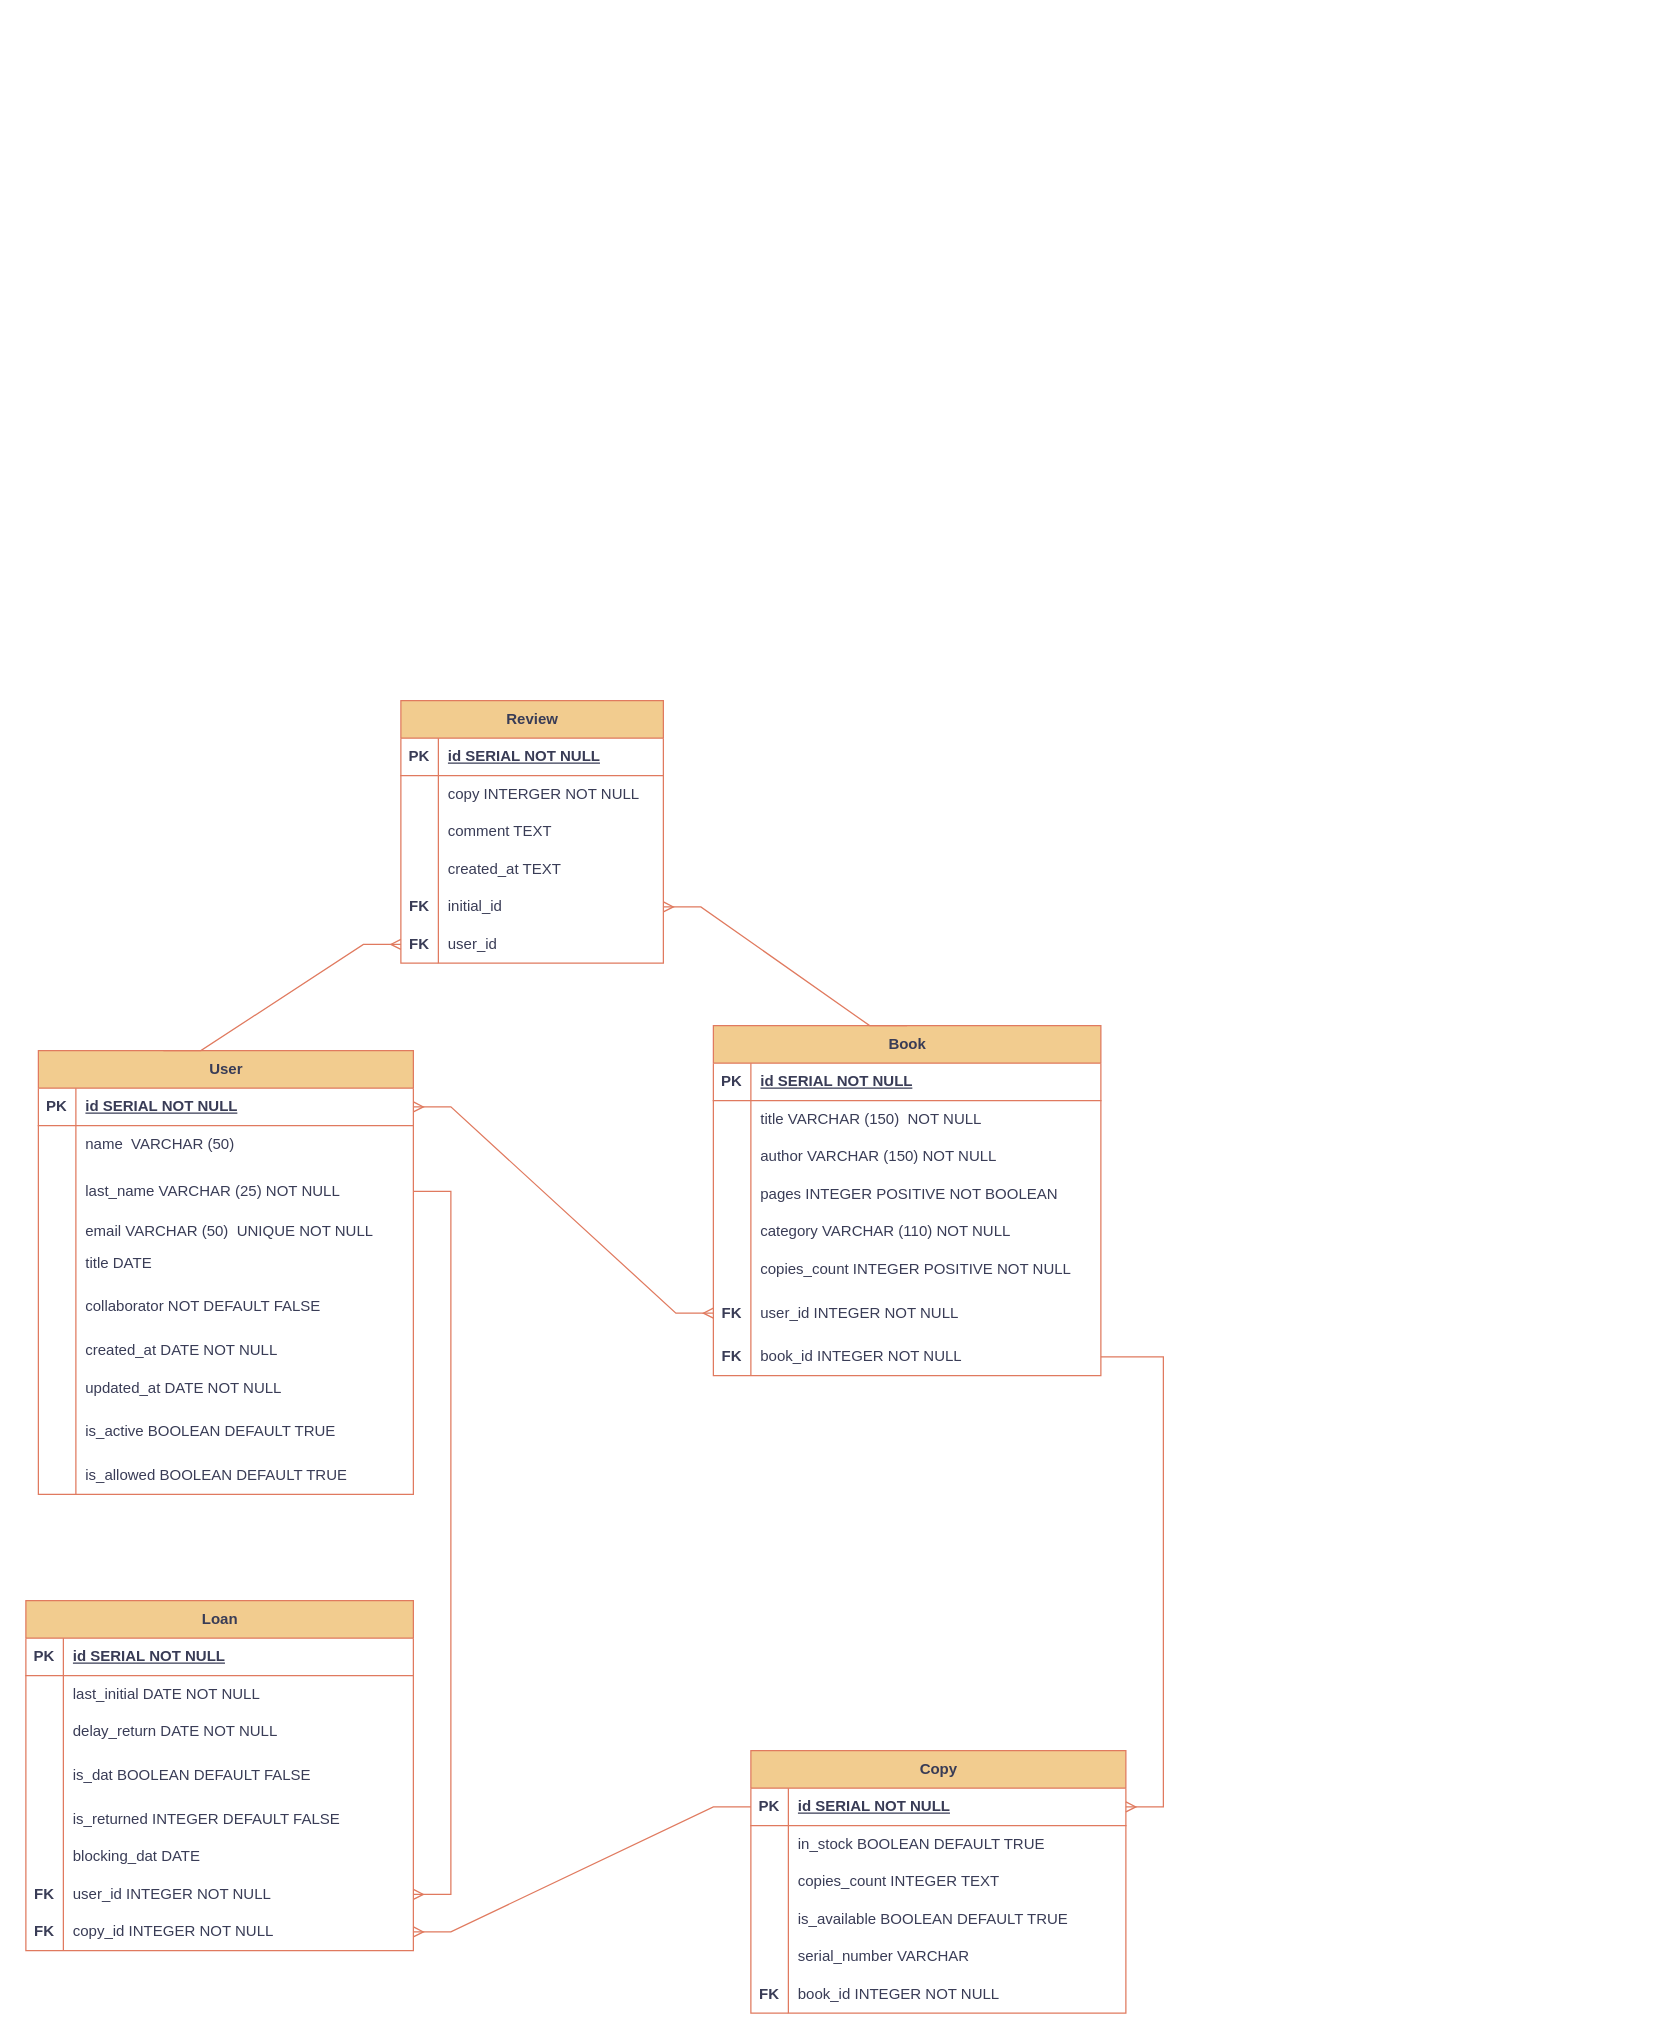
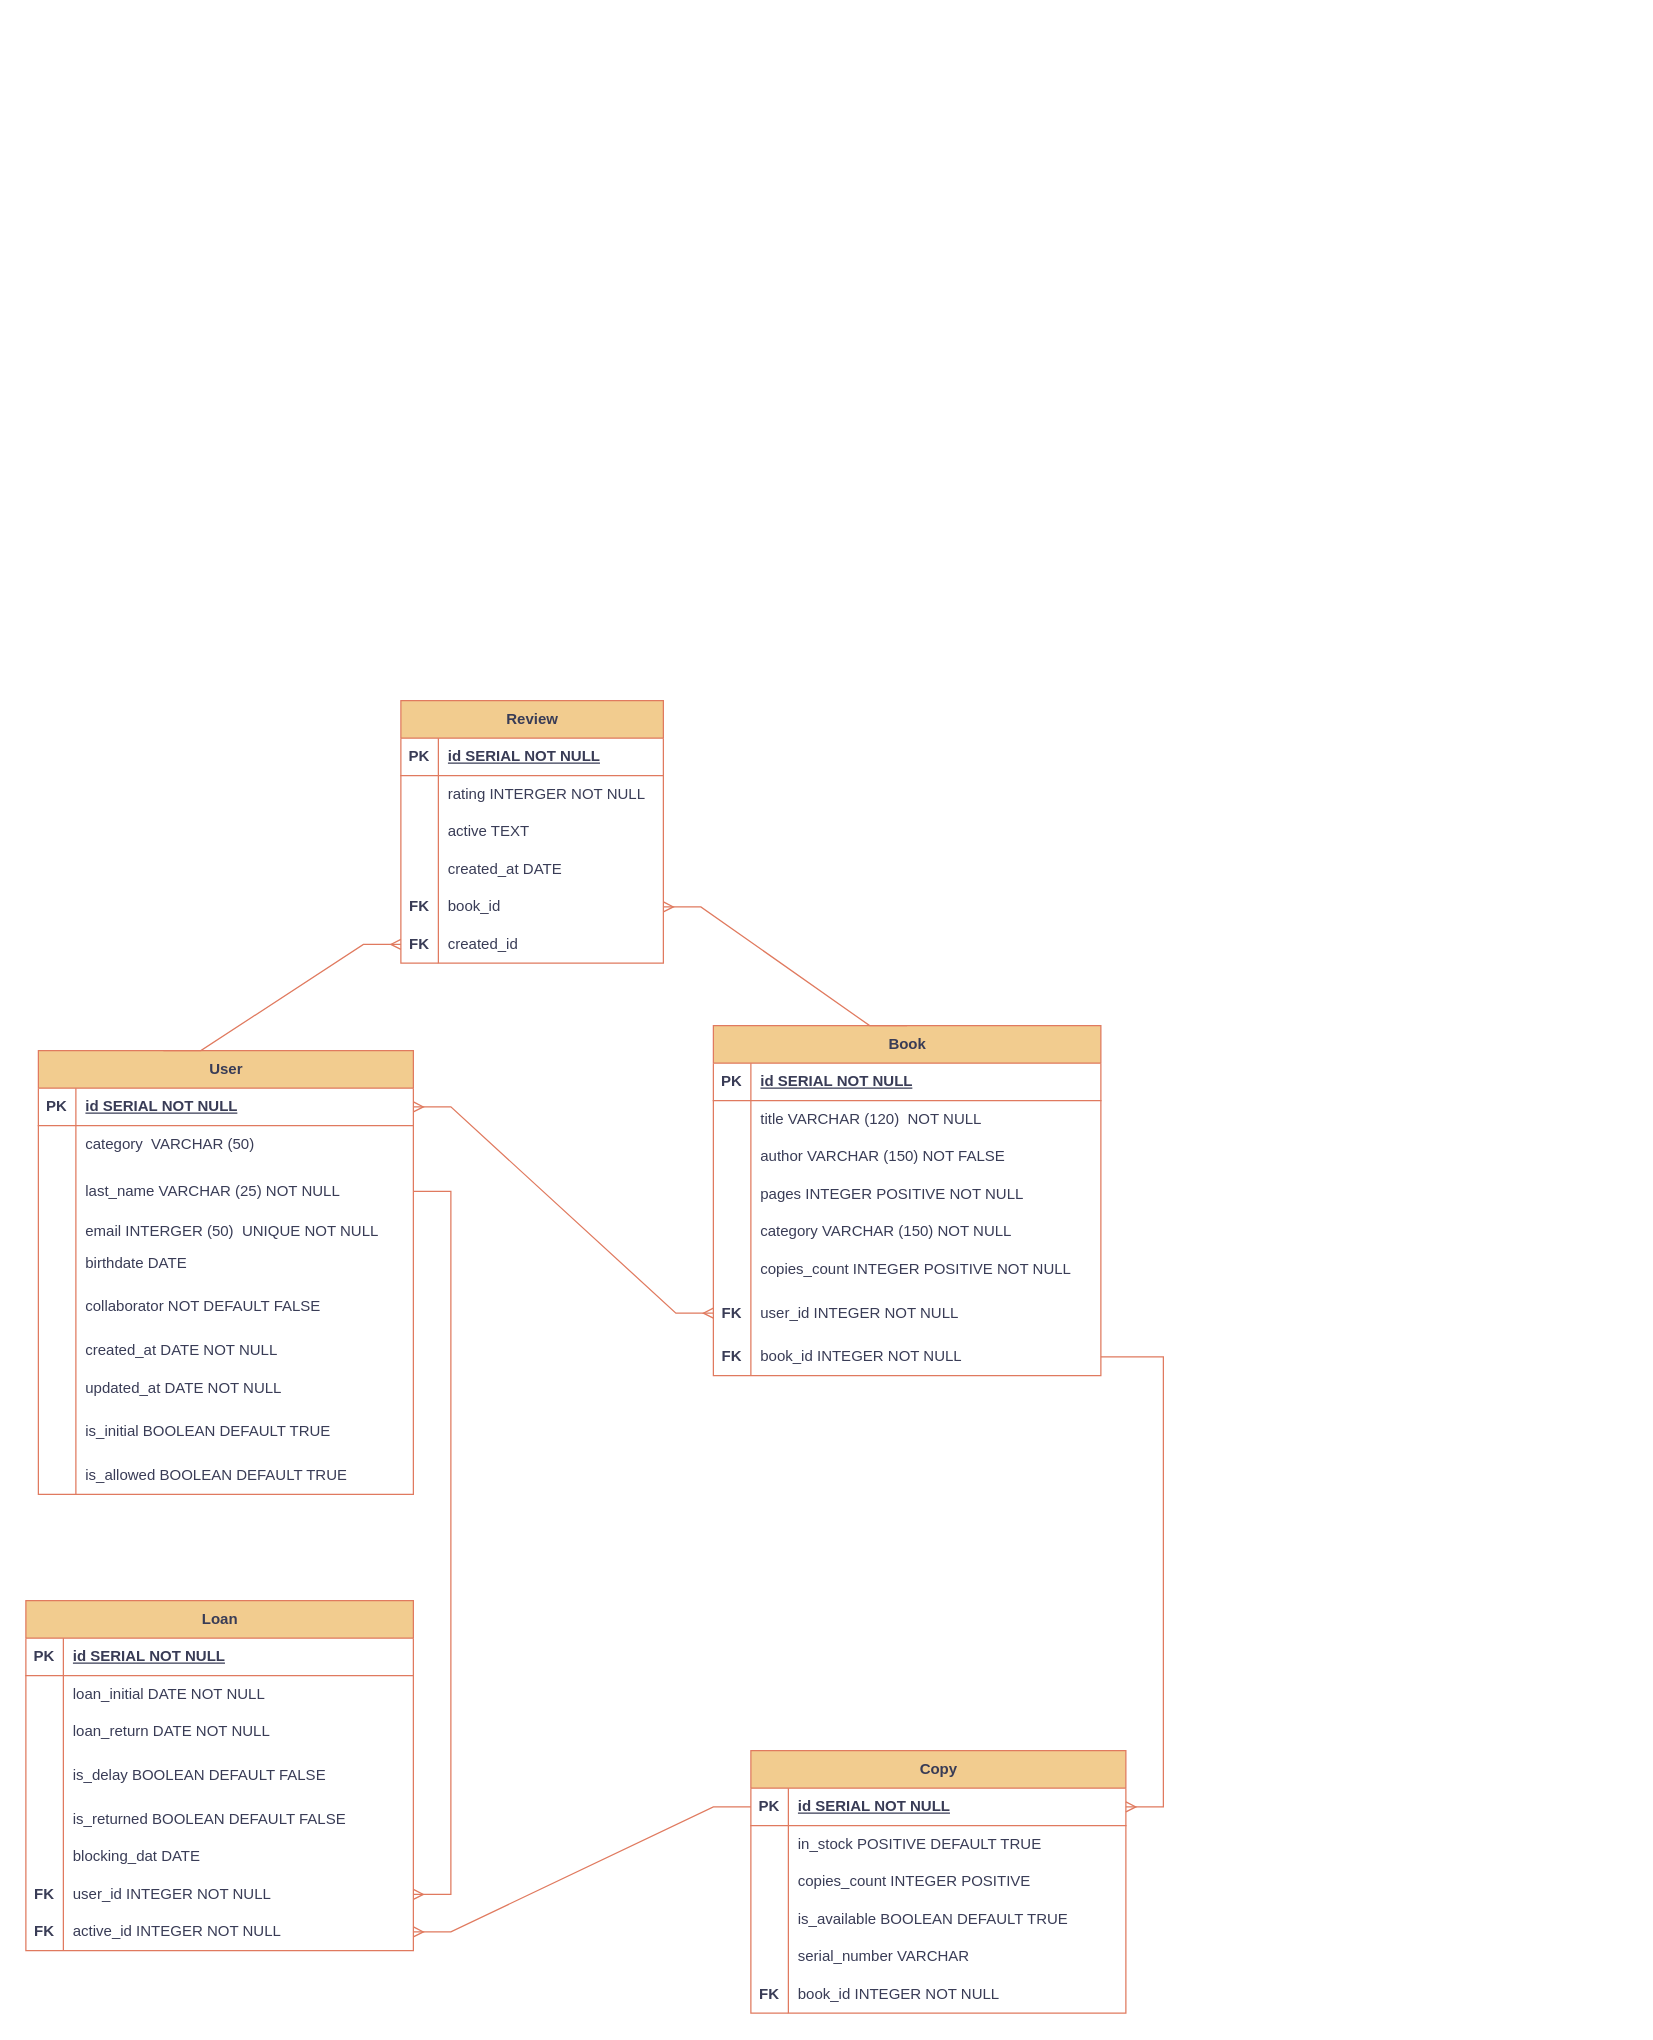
node "copy INTERGER NOT NULL": label "copy INTERGER NOT NULL" -> "rating INTERGER NOT NULL"
node "comment TEXT": label "comment TEXT" -> "active TEXT"
node "created_at TEXT": label "created_at TEXT" -> "created_at DATE"
node "initial_id": label "initial_id" -> "book_id"
node "user_id": label "user_id" -> "created_id"
node "title VARCHAR (150) NOT NULL": label "title VARCHAR (150) NOT NULL" -> "title VARCHAR (120) NOT NULL"
node "name VARCHAR (50)": label "name VARCHAR (50)" -> "category VARCHAR (50)"
node "author VARCHAR (150) NOT NULL": label "author VARCHAR (150) NOT NULL" -> "author VARCHAR (150) NOT FALSE"
node "pages INTEGER POSITIVE NOT BOOLEAN": label "pages INTEGER POSITIVE NOT BOOLEAN" -> "pages INTEGER POSITIVE NOT NULL"
node "email VARCHAR (50) UNIQUE NOT NULL": label "email VARCHAR (50) UNIQUE NOT NULL" -> "email INTERGER (50) UNIQUE NOT NULL"
node "category VARCHAR (110) NOT NULL": label "category VARCHAR (110) NOT NULL" -> "category VARCHAR (150) NOT NULL"
node "title DATE": label "title DATE" -> "birthdate DATE"
node "is_active BOOLEAN DEFAULT TRUE": label "is_active BOOLEAN DEFAULT TRUE" -> "is_initial BOOLEAN DEFAULT TRUE"
node "last_initial DATE NOT NULL": label "last_initial DATE NOT NULL" -> "loan_initial DATE NOT NULL"
node "delay_return DATE NOT NULL": label "delay_return DATE NOT NULL" -> "loan_return DATE NOT NULL"
node "is_dat BOOLEAN DEFAULT FALSE": label "is_dat BOOLEAN DEFAULT FALSE" -> "is_delay BOOLEAN DEFAULT FALSE"
node "is_returned INTEGER DEFAULT FALSE": label "is_returned INTEGER DEFAULT FALSE" -> "is_returned BOOLEAN DEFAULT FALSE"
node "in_stock BOOLEAN DEFAULT TRUE": label "in_stock BOOLEAN DEFAULT TRUE" -> "in_stock POSITIVE DEFAULT TRUE"
node "copies_count INTEGER TEXT": label "copies_count INTEGER TEXT" -> "copies_count INTEGER POSITIVE"
node "copy_id INTEGER NOT NULL": label "copy_id INTEGER NOT NULL" -> "active_id INTEGER NOT NULL"
